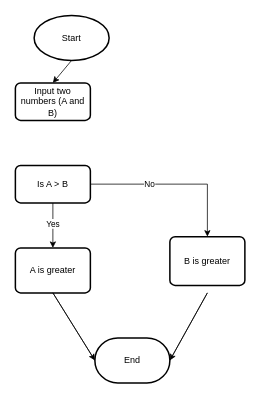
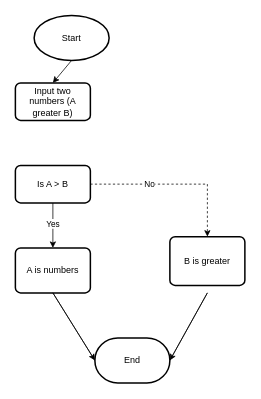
node "Input two numbers (A and B)": label "Input two numbers (A and B)" -> "Input two numbers (A greater B)"
edge "Is A > B" -> "B is greater": style solid -> dashed
node "A is greater": label "A is greater" -> "A is numbers"
